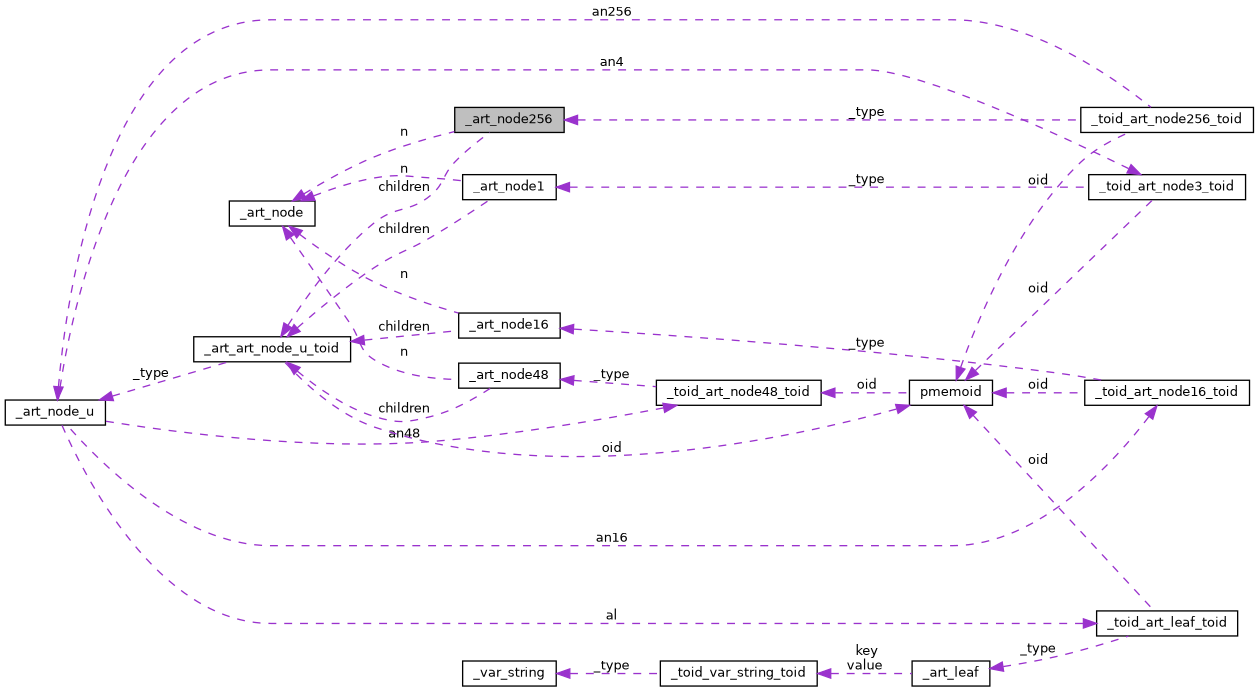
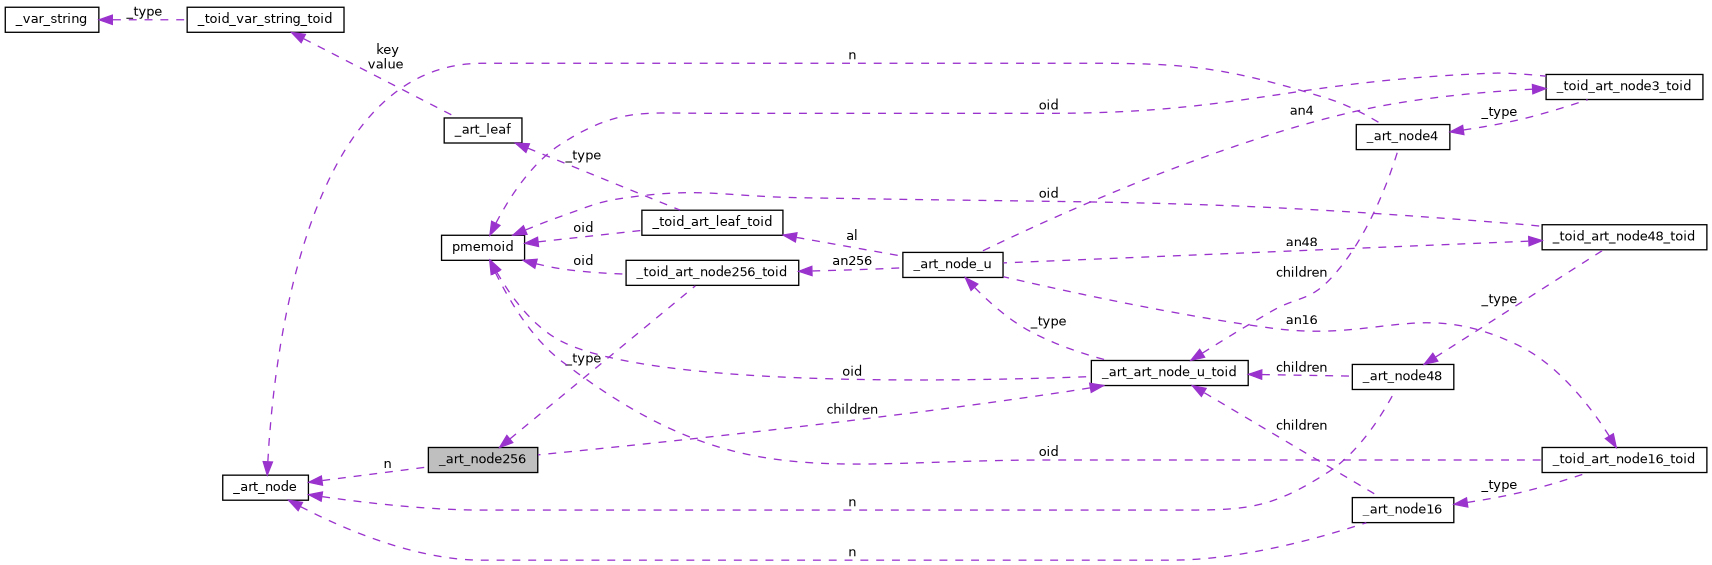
edge "_toid_art_node256_toid" -> "_art_node_u": reversed
node "_art_node1": label "_art_node1" -> "_art_node4"
edge "pmemoid" -> "_toid_art_node48_toid": reversed
